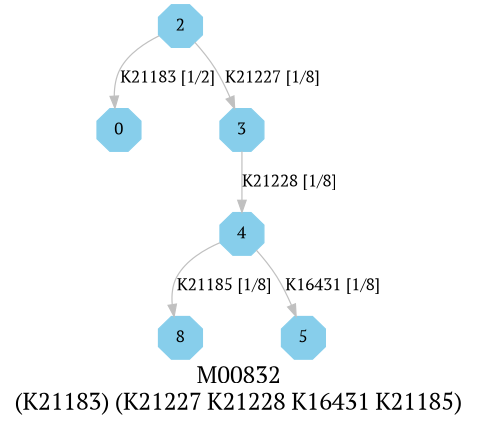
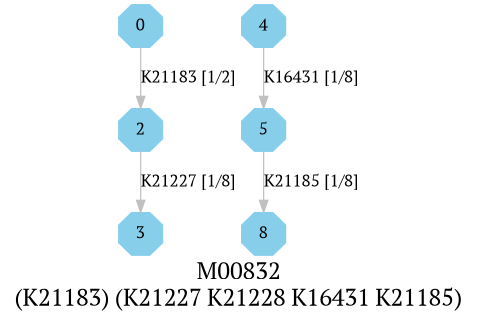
edge "2" -> "0": reversed
edge "3" -> "4": removed, label "K21228 [1/8]"
edge "4" -> "8": now "5" -> "8"
